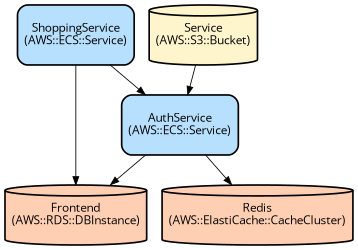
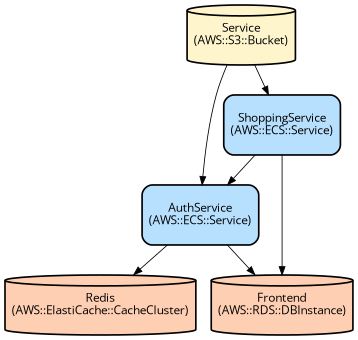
edge "Service (AWS::S3::Bucket)" -> "ShoppingService (AWS::ECS::Service)": added
